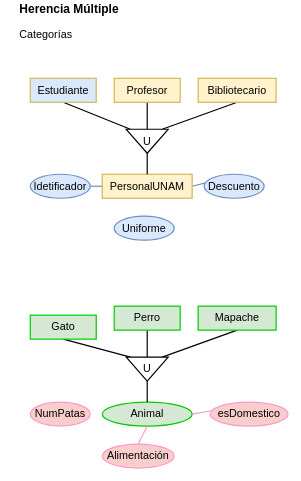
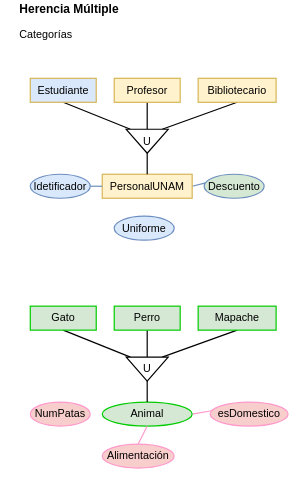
node "Descuento": fillcolor #dae8fc -> #d5e8d4
node "Gato": moved (63, 327) -> (63, 318)
